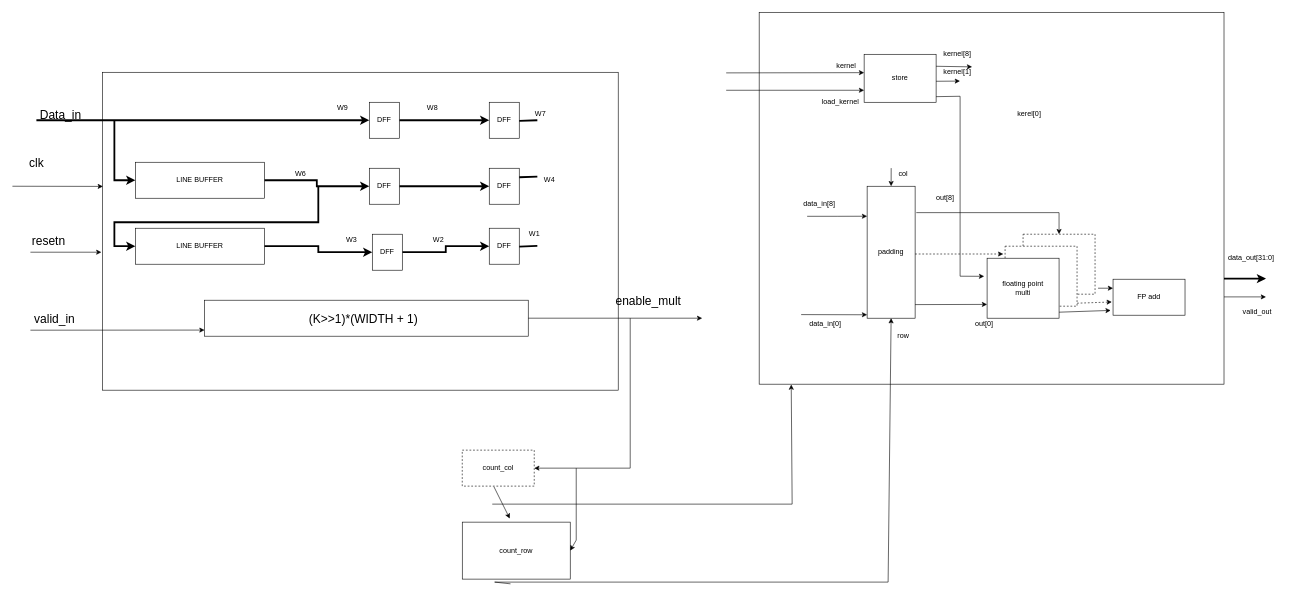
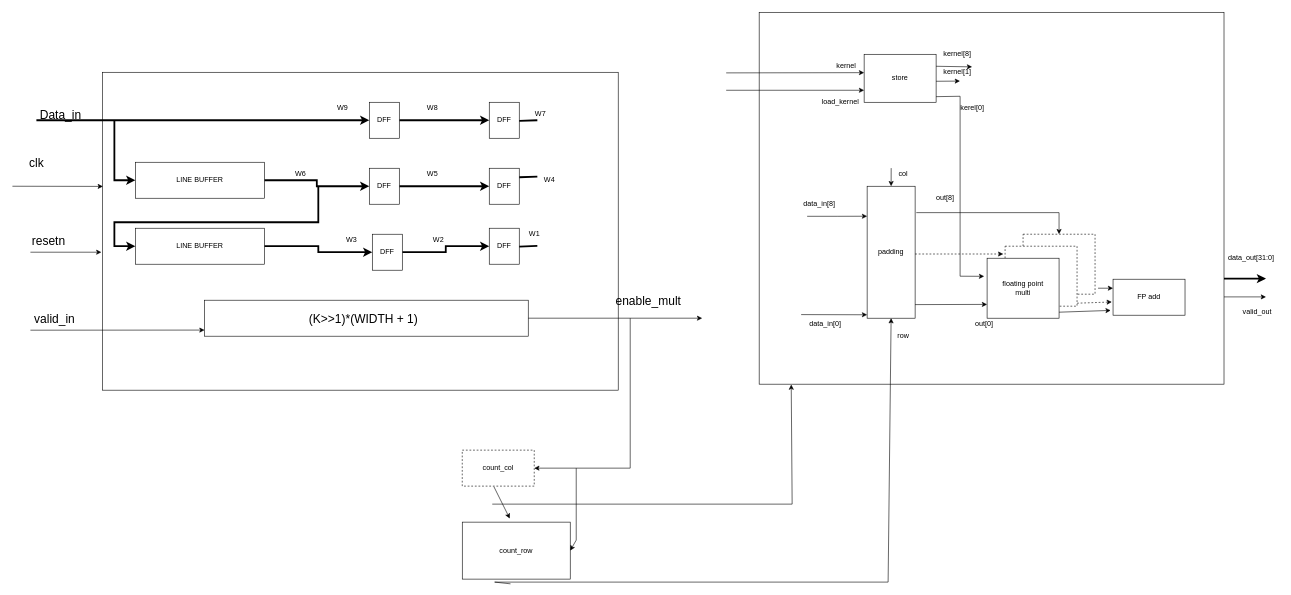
node "kerel[0]": moved (1029, 114) -> (972, 108)
node "W5": added
